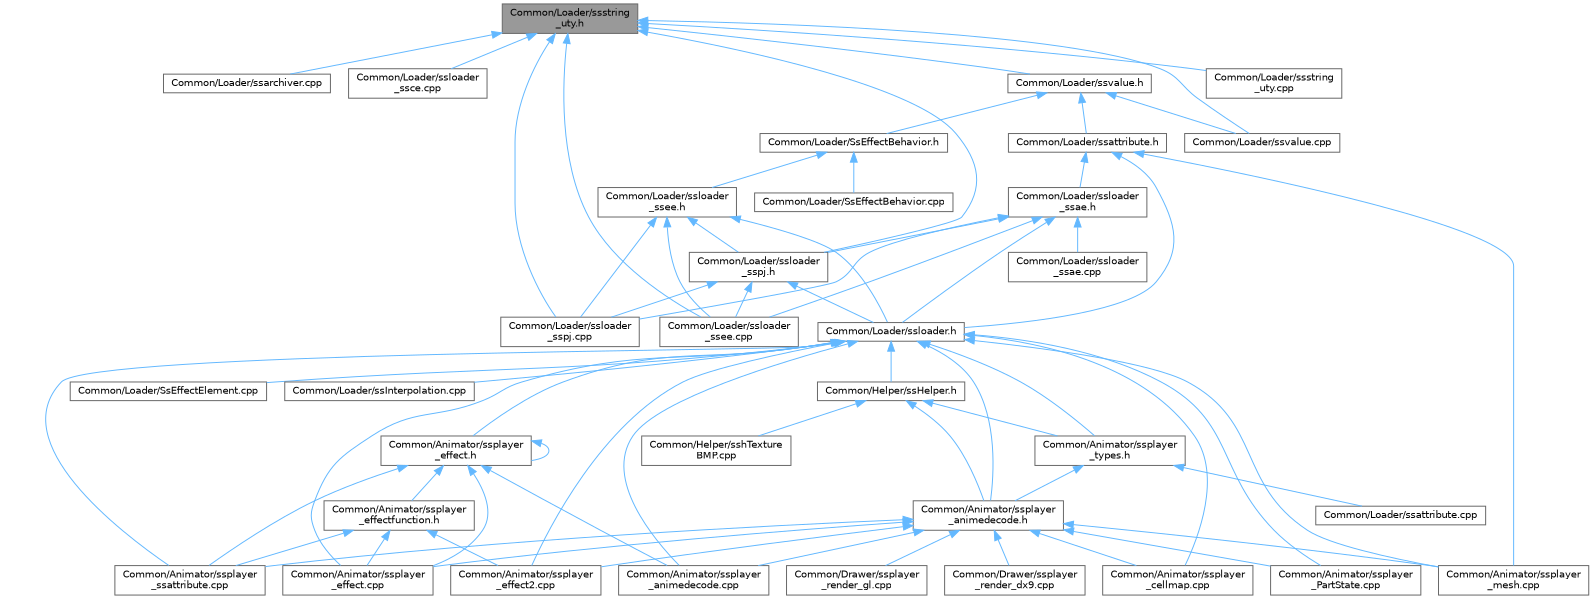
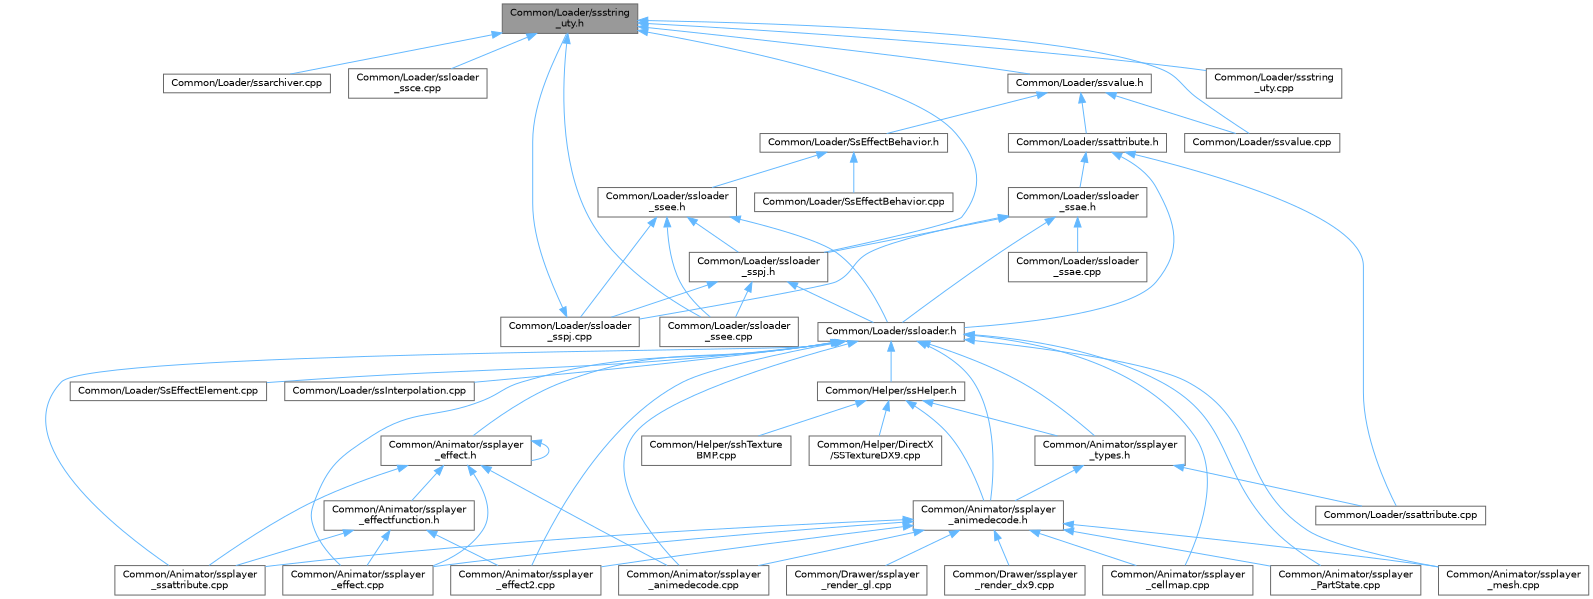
edge "Common/Loader/ssloader _sspj.cpp" -> "Common/Loader/ssstring _uty.h": reversed
edge "Common/Animator/ssplayer _mesh.cpp" -> "Common/Loader/ssattribute.h": now "Common/Loader/ssattribute.cpp" -> "Common/Loader/ssattribute.h"
edge "Common/Loader/ssloader _ssee.cpp" -> "Common/Loader/ssloader _ssae.h": removed
node "Common/Helper/DirectX /SSTextureDX9.cpp": added
